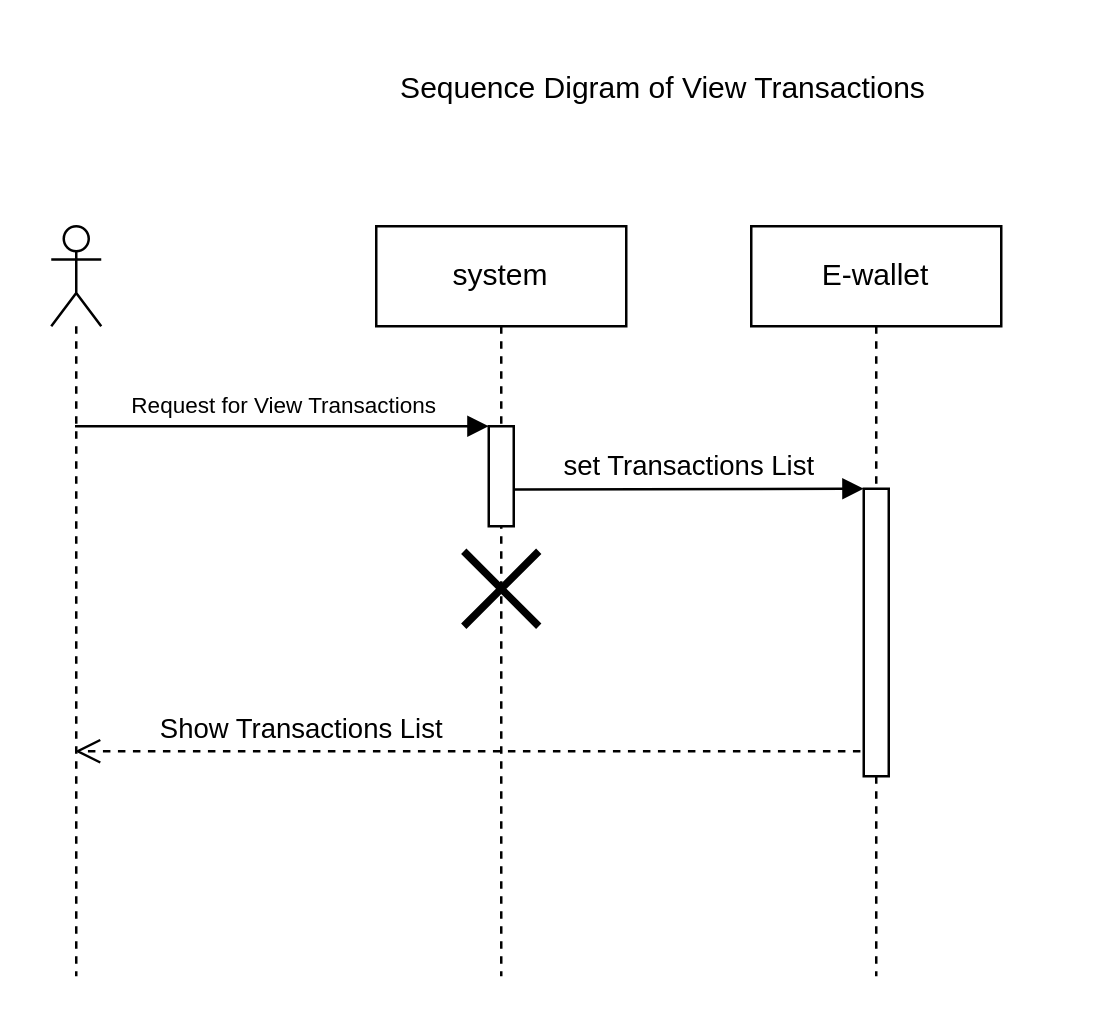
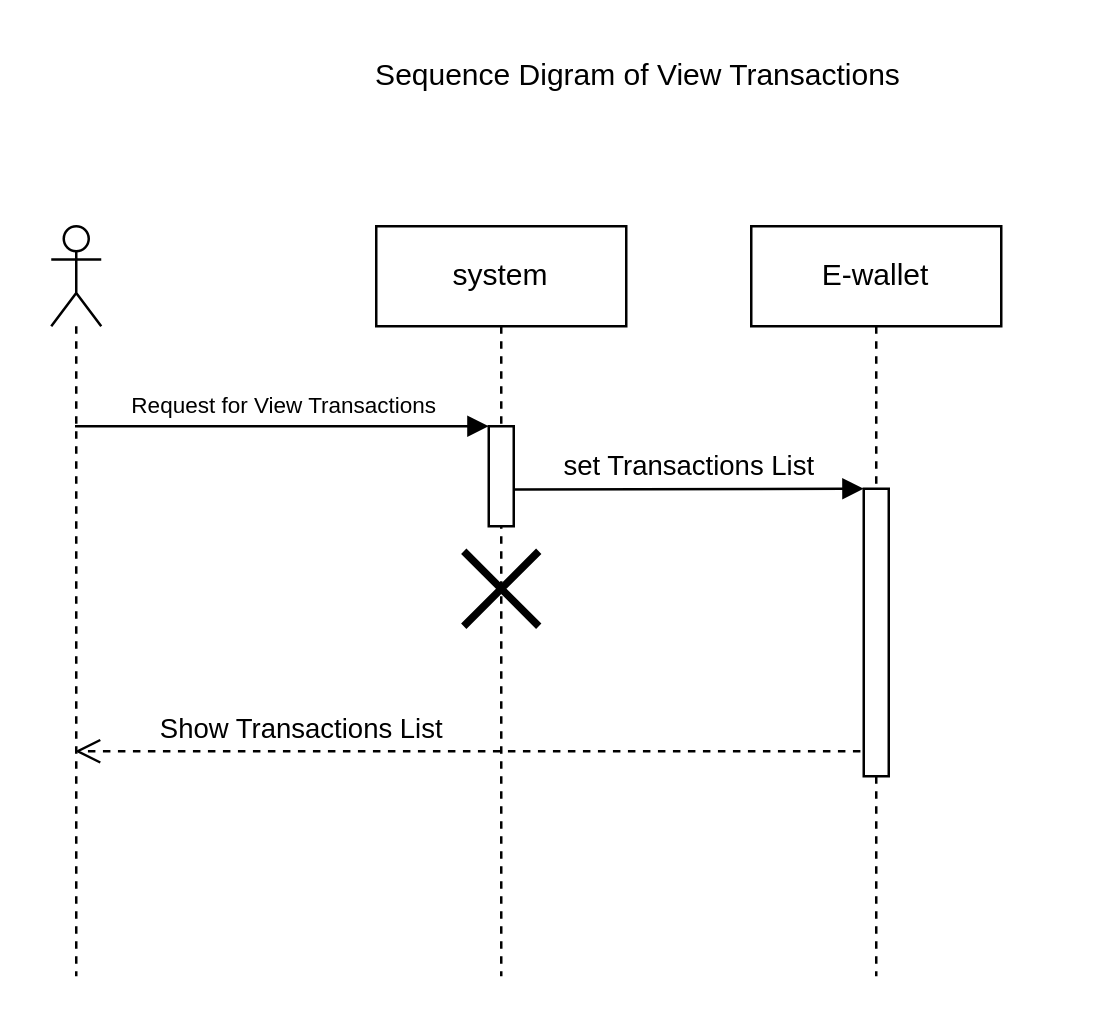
node "Sequence Digram of View Transactions": moved (664, 89) -> (639, 76)
